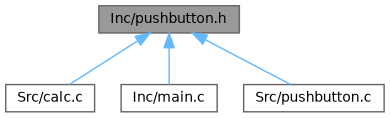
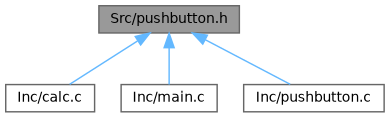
node "Inc/pushbutton.h": label "Inc/pushbutton.h" -> "Src/pushbutton.h"
node "Src/calc.c": label "Src/calc.c" -> "Inc/calc.c"
node "Src/pushbutton.c": label "Src/pushbutton.c" -> "Inc/pushbutton.c"
